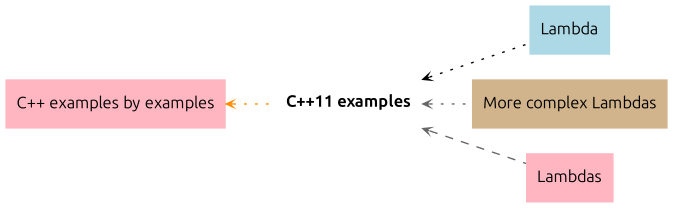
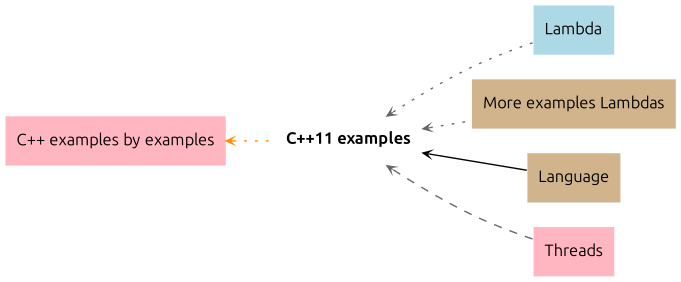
edge "Lambda" -> "C++11 examples": color black -> gray40
node "More complex Lambdas": label "More complex Lambdas" -> "More examples Lambdas"
node "Lambdas": label "Lambdas" -> "Threads"
node "Language": added
